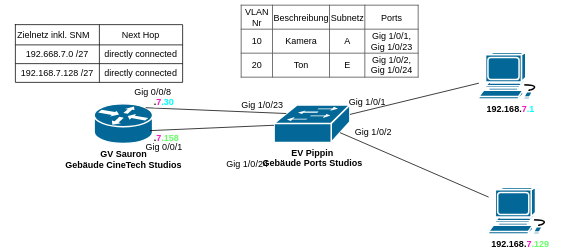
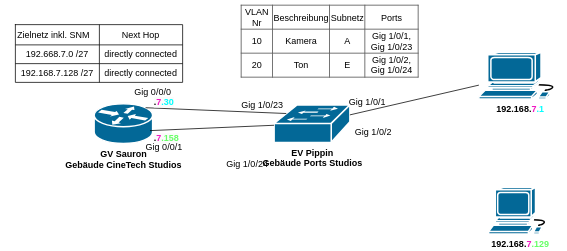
node "192.168.7.1": size 62x47 -> 83x47
node "Gig 0/0/8": label "Gig 0/0/8" -> "Gig 0/0/0"
edge "EV Pippin Gebäude Ports Studios" -- "192.168.7.129": removed
